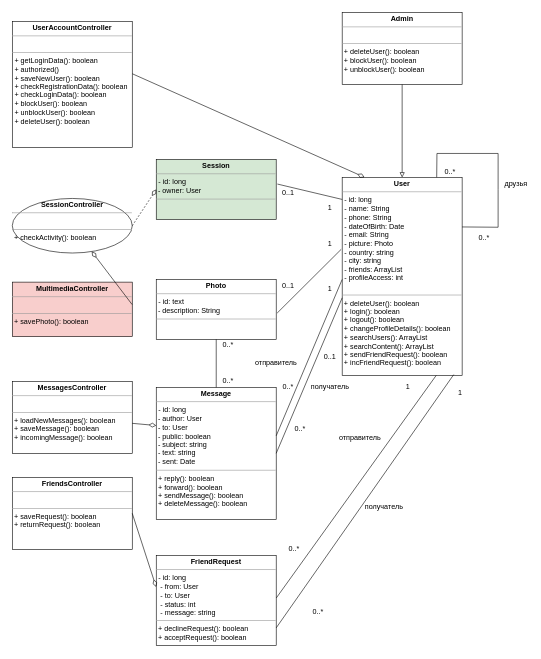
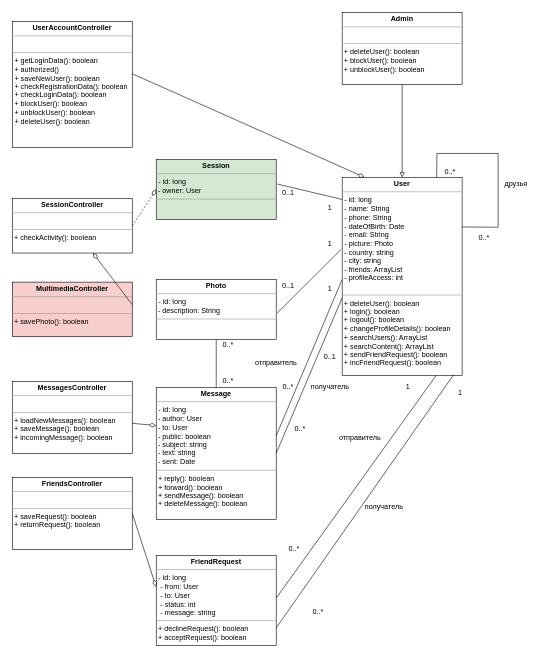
node "SessionController + checkActivity(): boolean": shape ellipse -> rectangle
node "Photo - id: text - description: String": label "Photo - id: text - description: String" -> "Photo - id: long - description: String"
